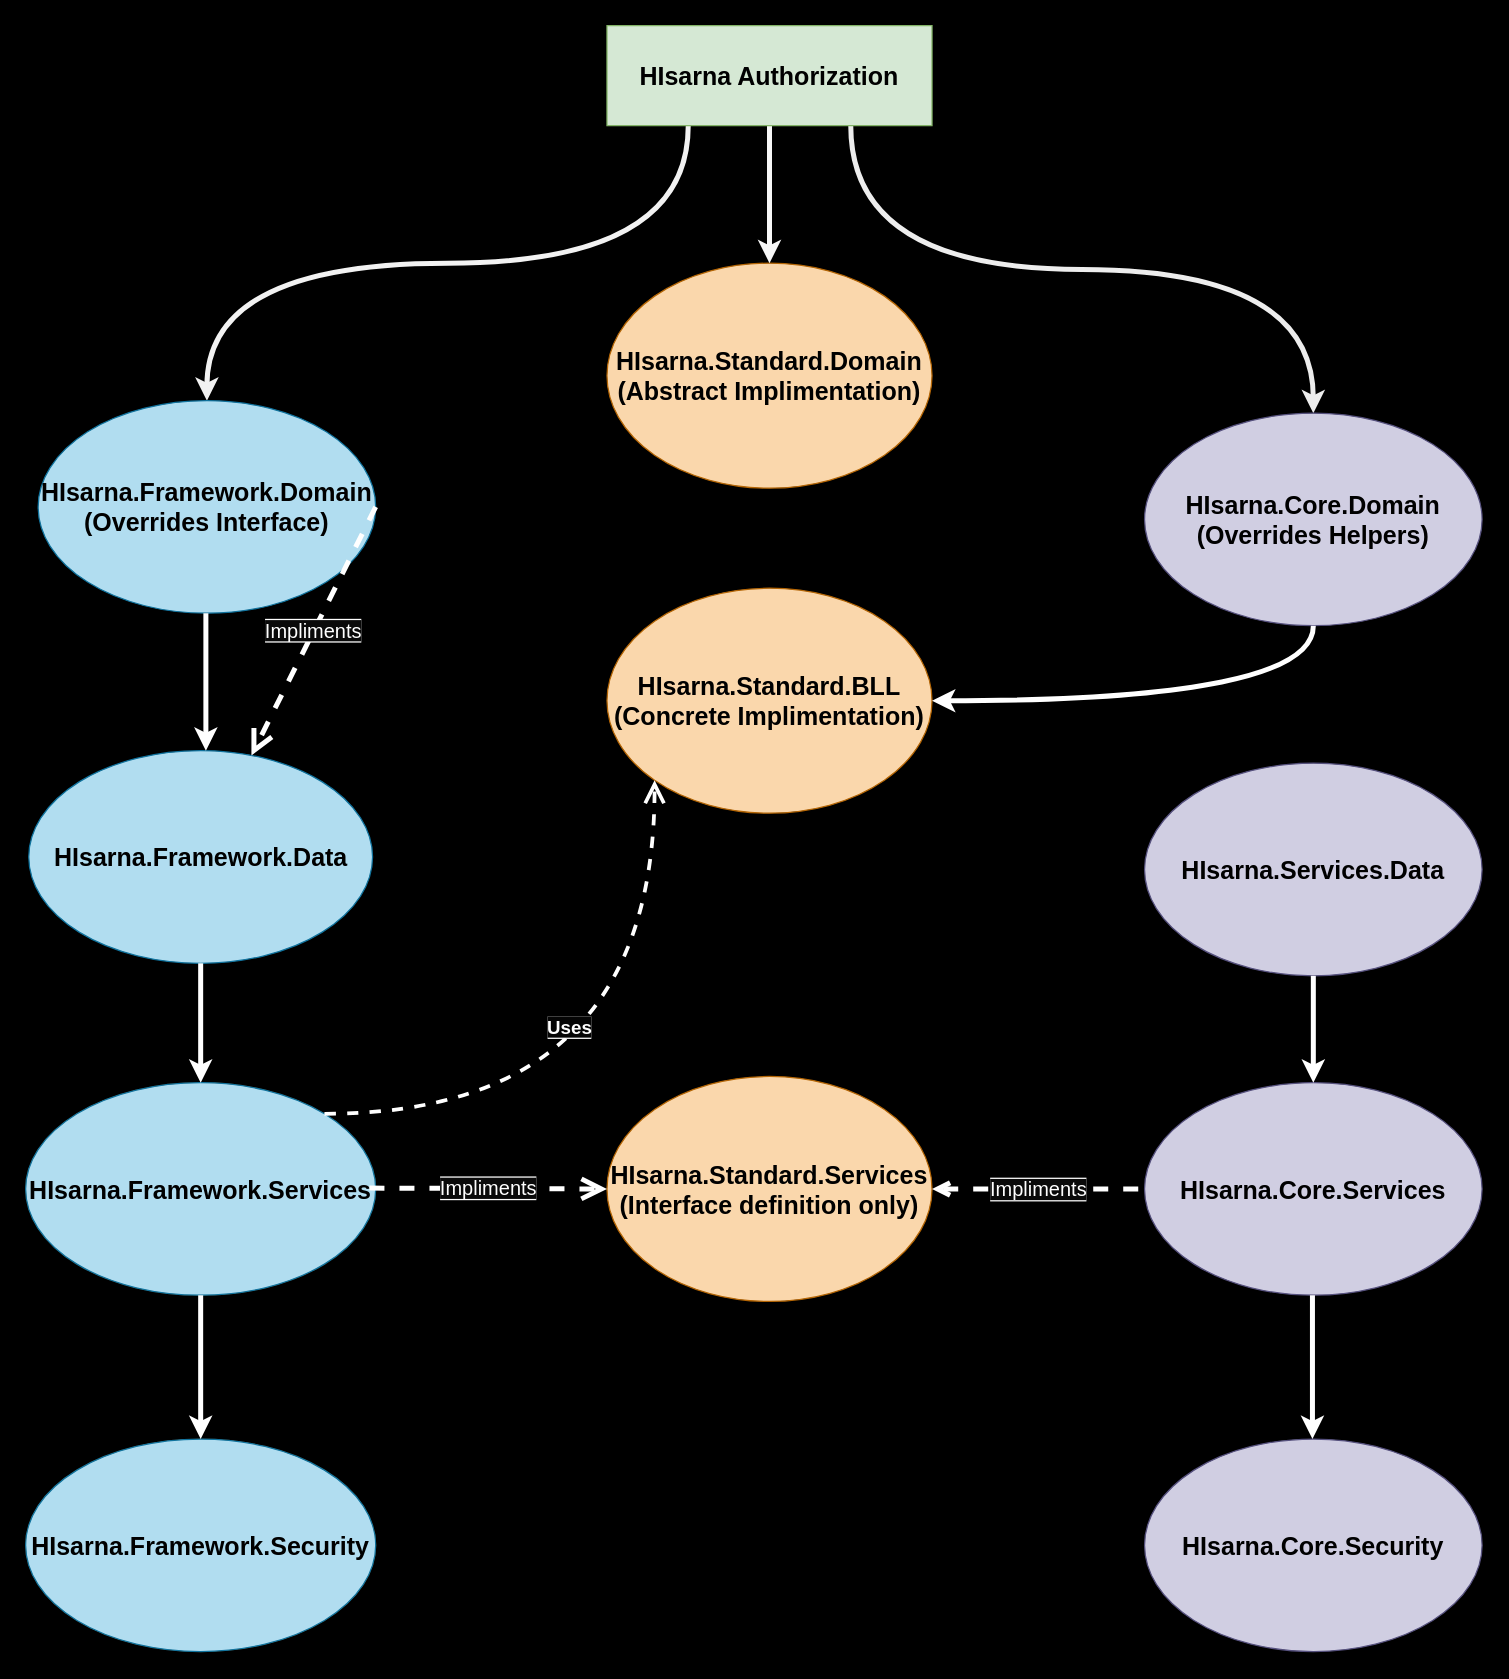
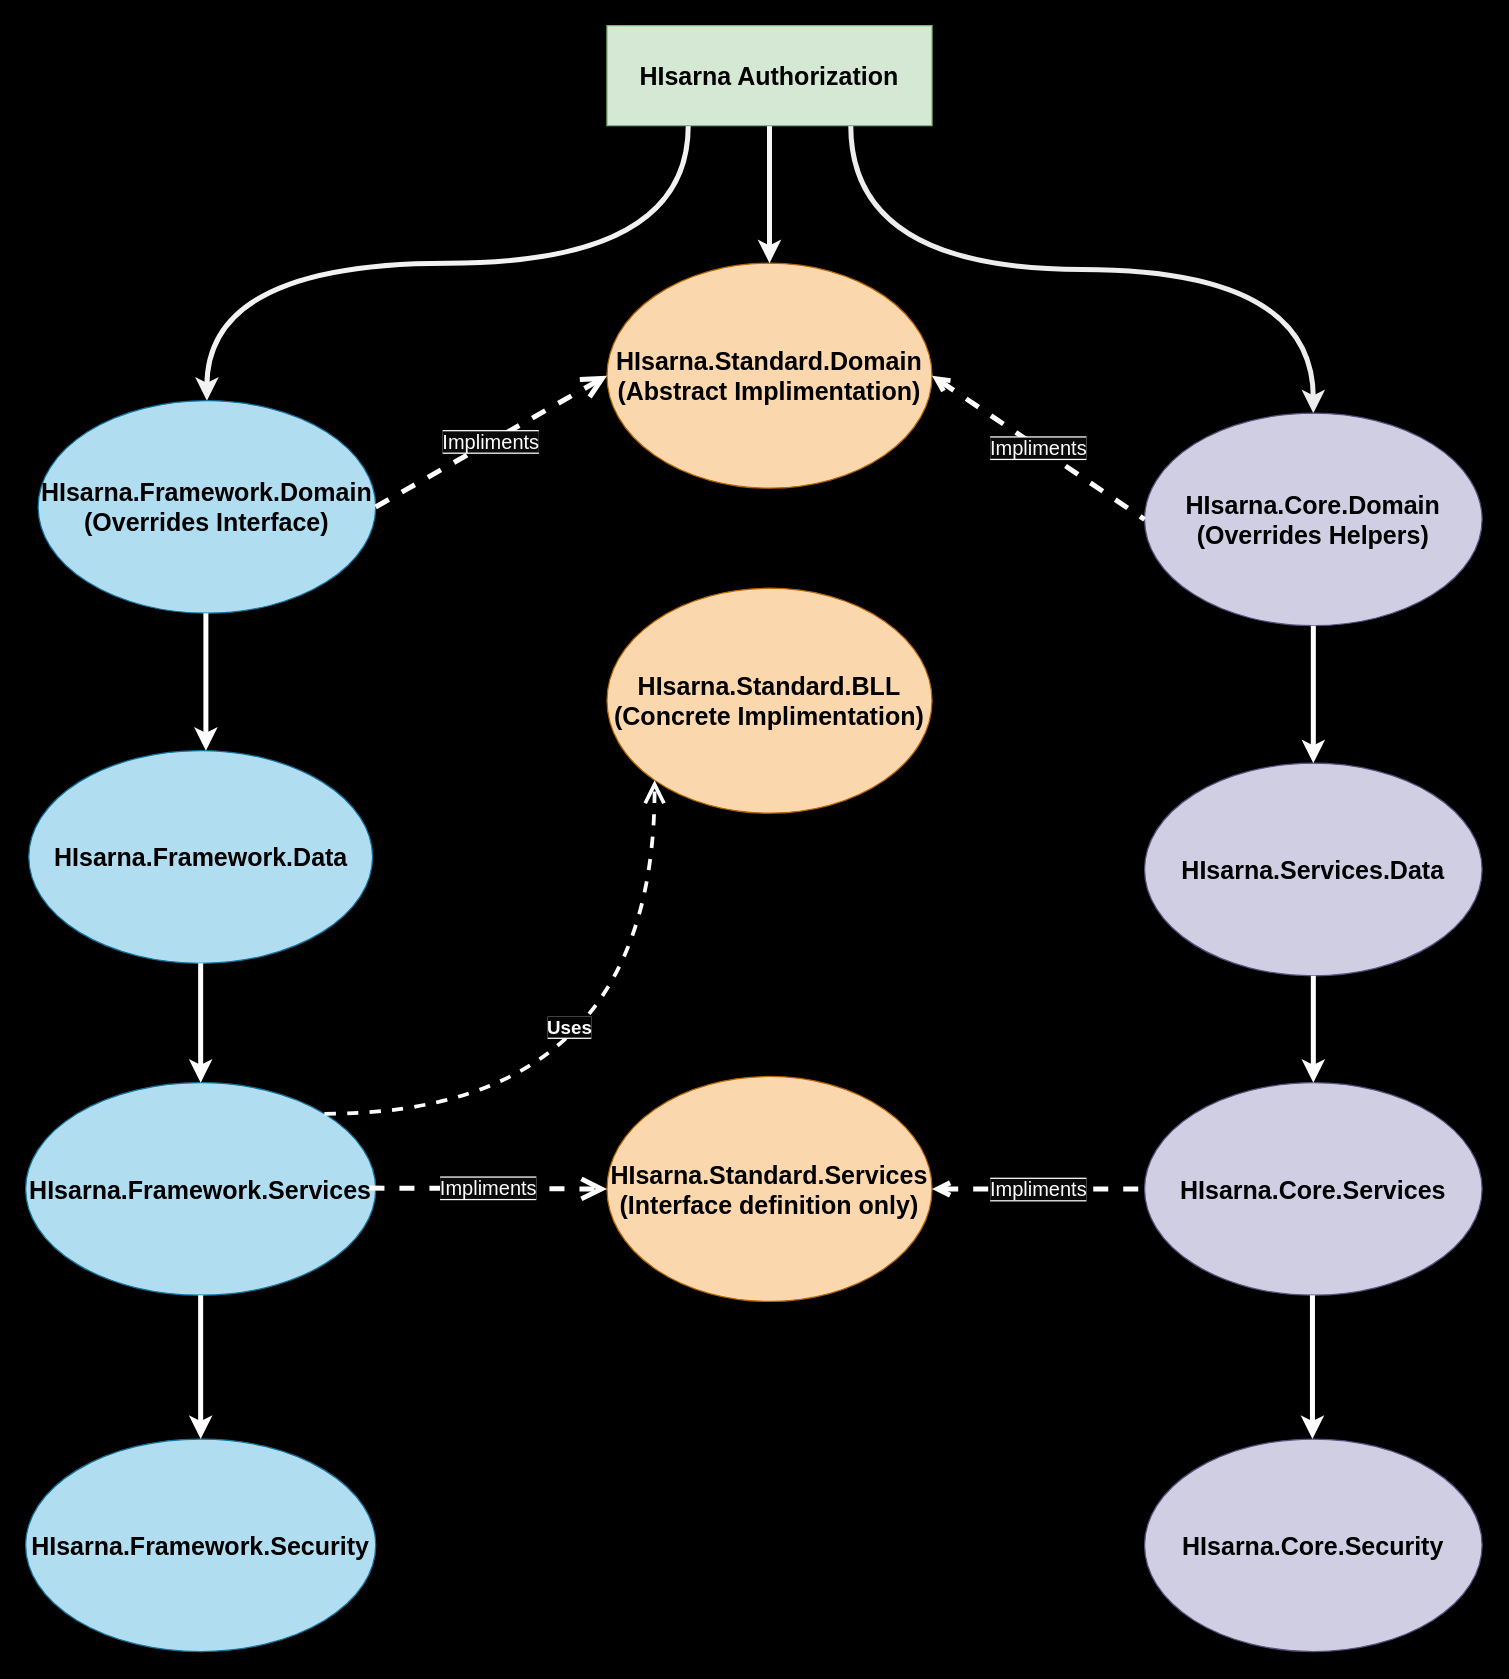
edge "HIsarna.Core.Domain (Overrides Helpers)" -> "HIsarna.Standard.Domain (Abstract Implimentation)": added, label "Impliments"
edge "HIsarna.Framework.Domain (Overrides Interface)" -> "HIsarna.Framework.Data": now "HIsarna.Framework.Domain (Overrides Interface)" -> "HIsarna.Standard.Domain (Abstract Implimentation)"
edge "HIsarna.Core.Domain (Overrides Helpers)" -> "HIsarna.Standard.BLL (Concrete Implimentation)": now "HIsarna.Core.Domain (Overrides Helpers)" -> "HIsarna.Services.Data"
